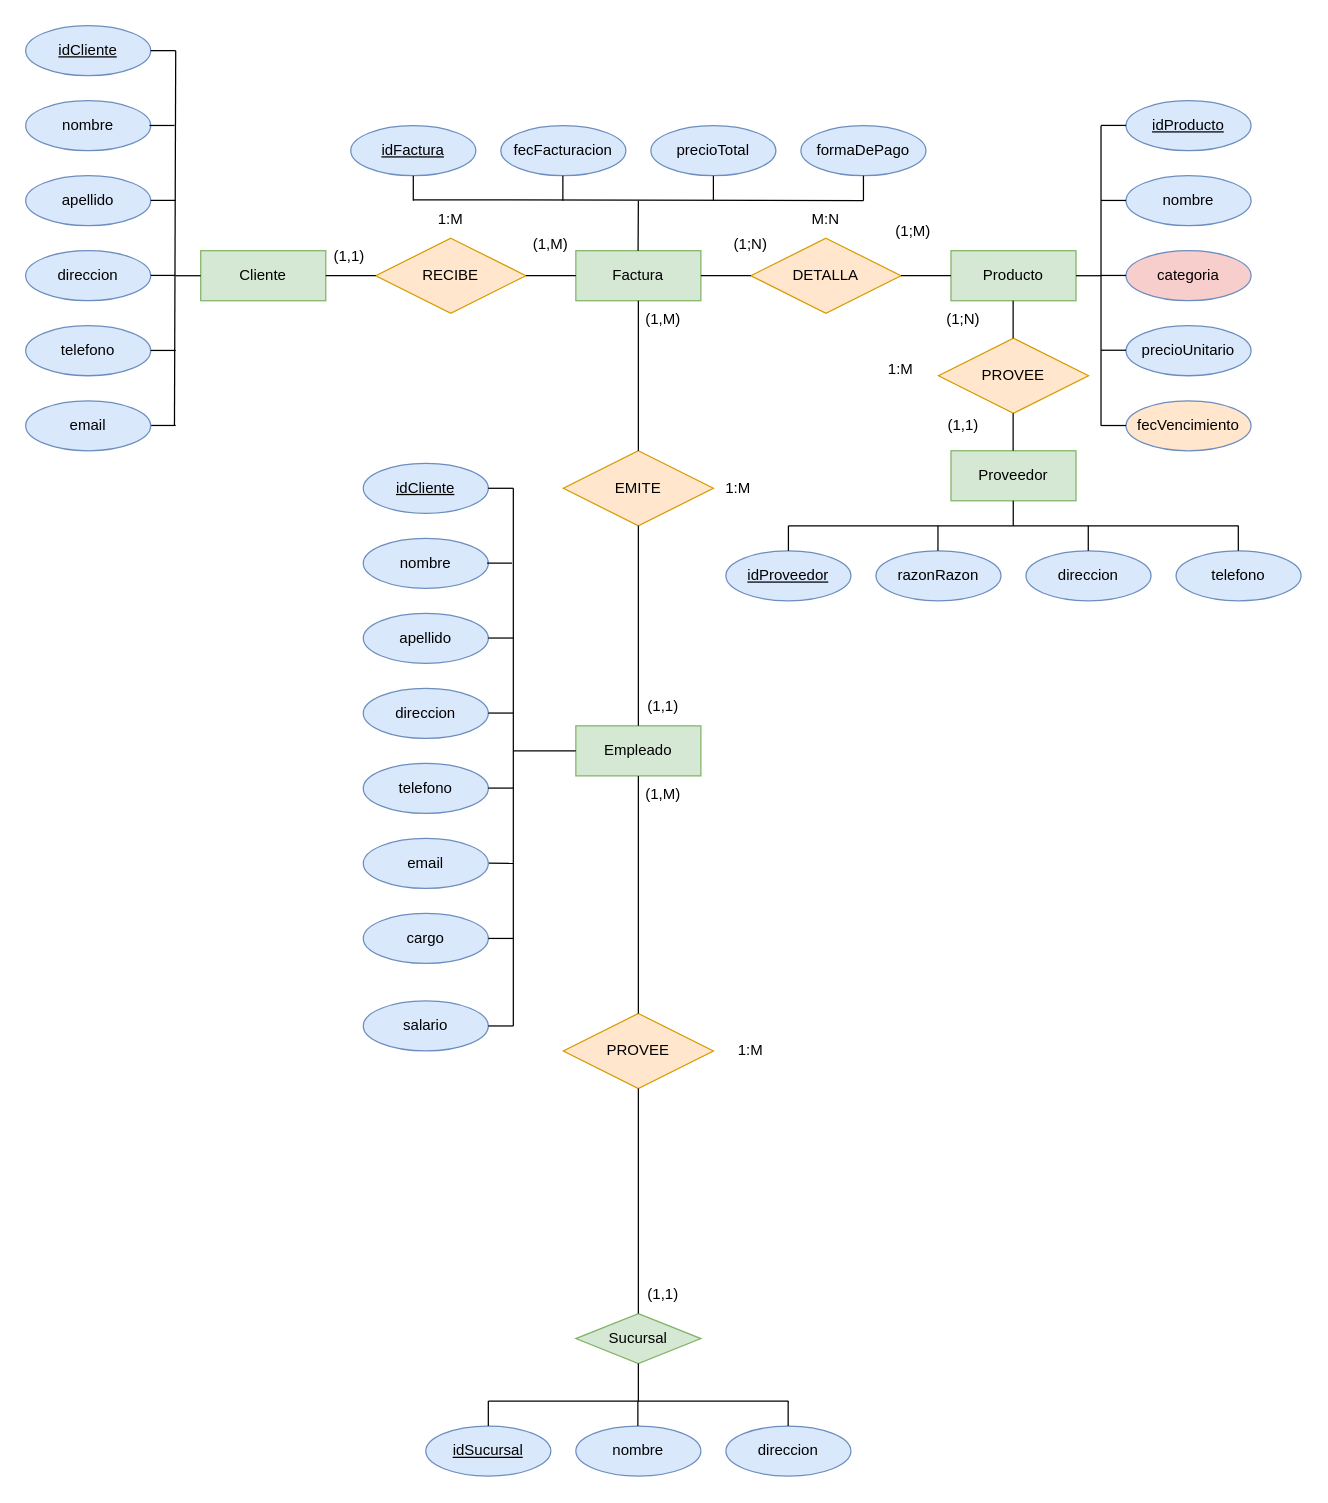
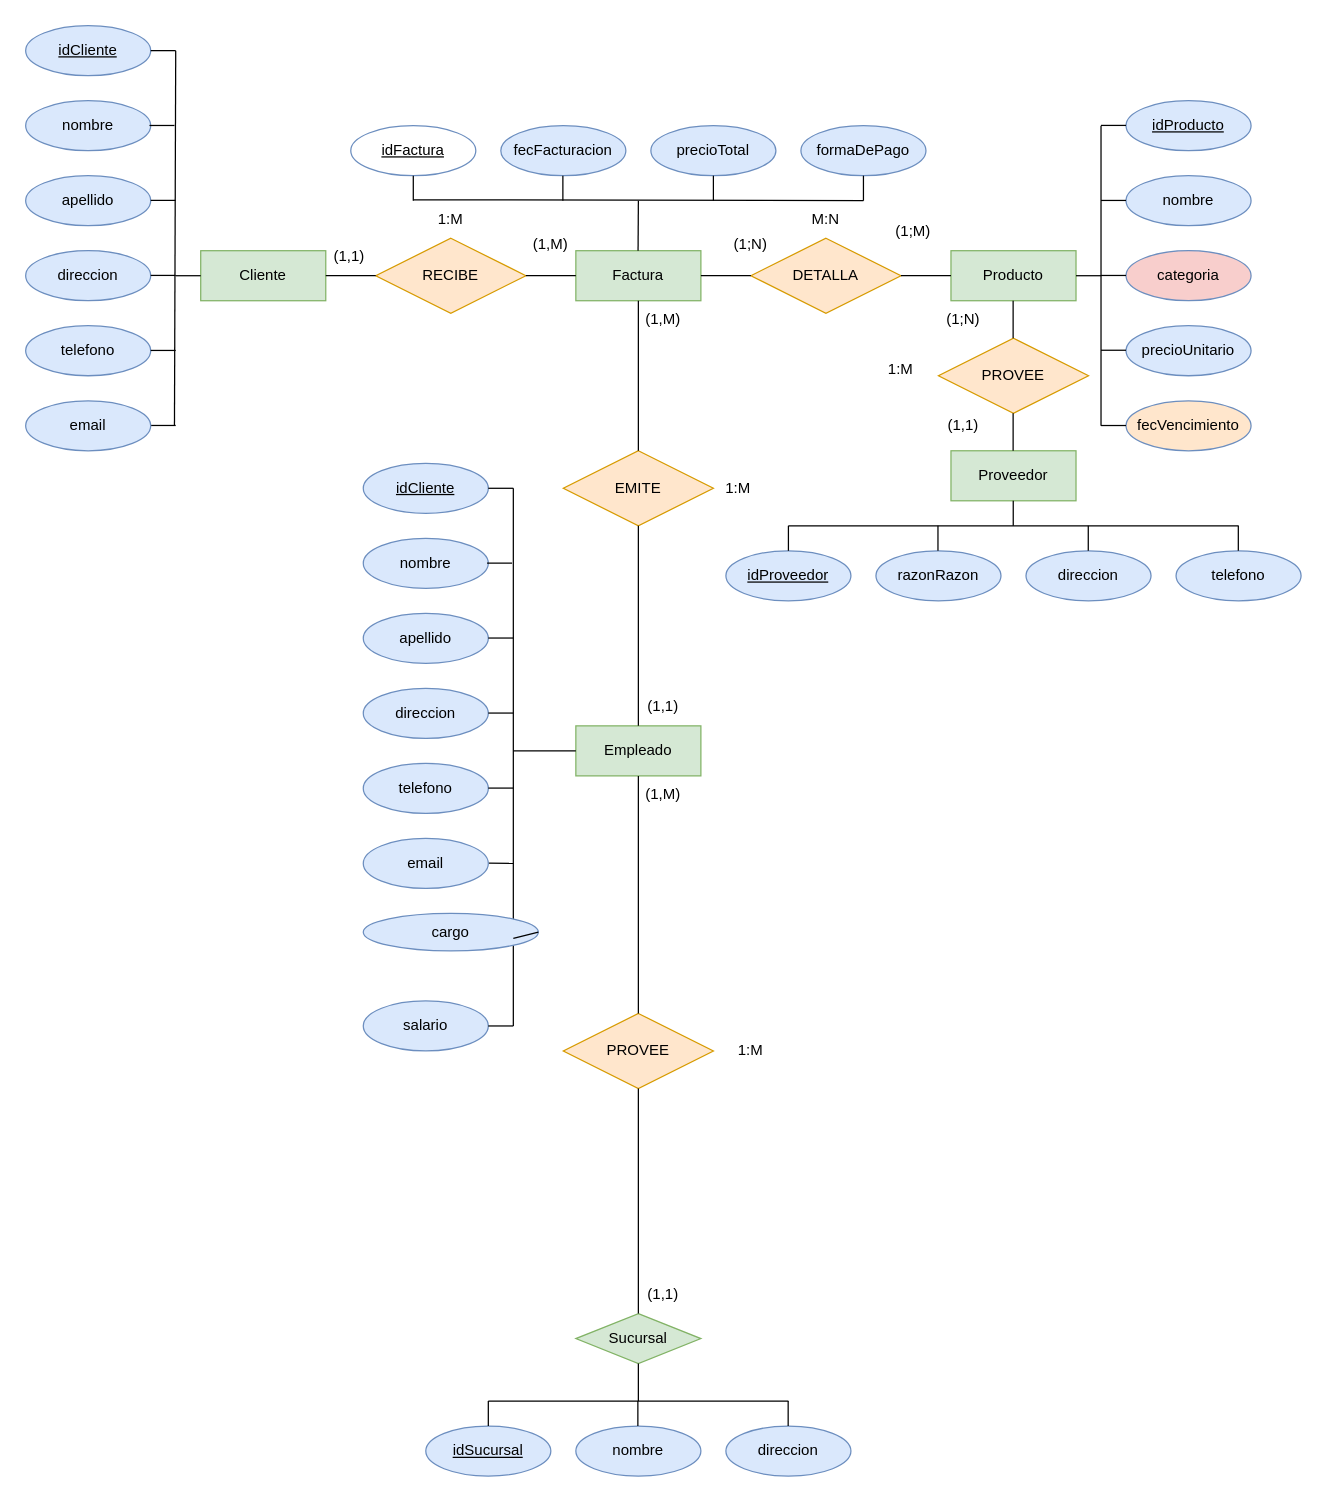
node "idFactura": fillcolor #dae8fc -> #ffffff
node "cargo": size 125x50 -> 175x38
